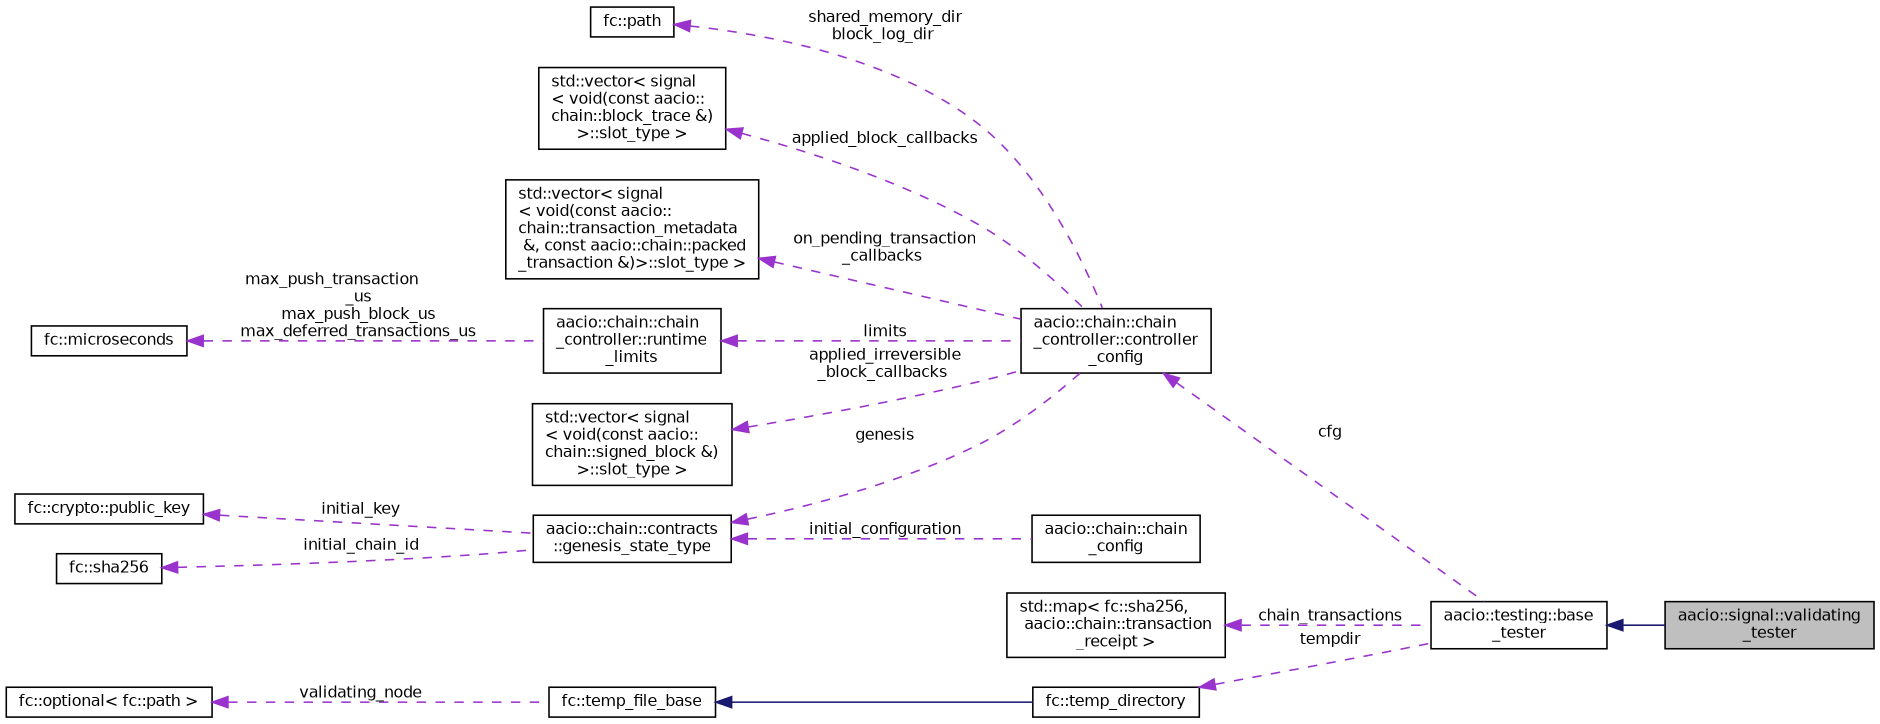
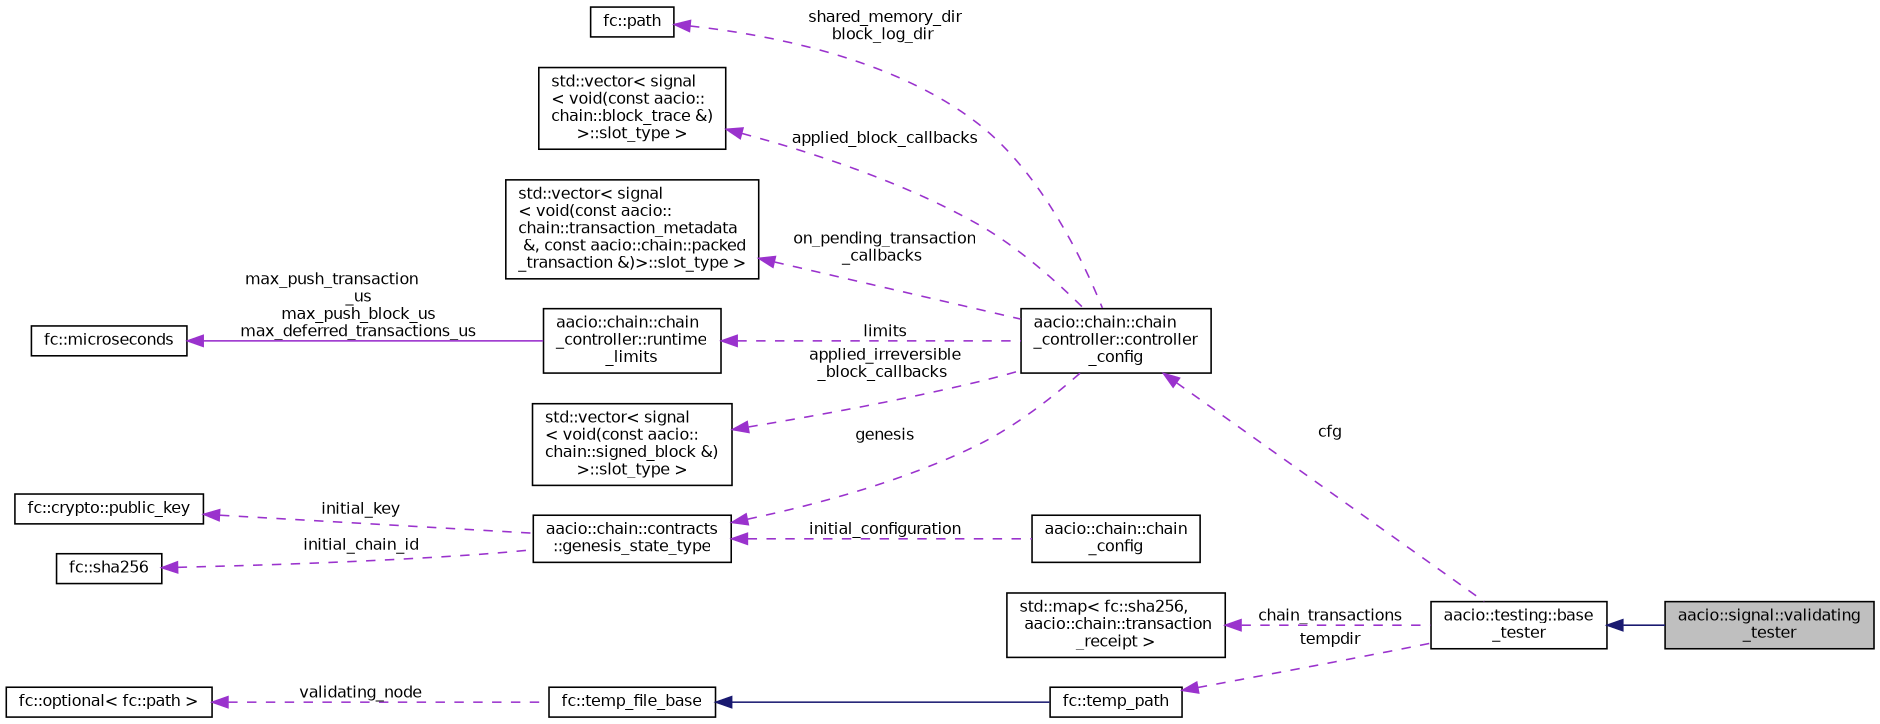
edge "aacio::chain::chain _controller::runtime _limits" -> "fc::microseconds": style dashed -> solid
node "fc::temp_directory": label "fc::temp_directory" -> "fc::temp_path"
